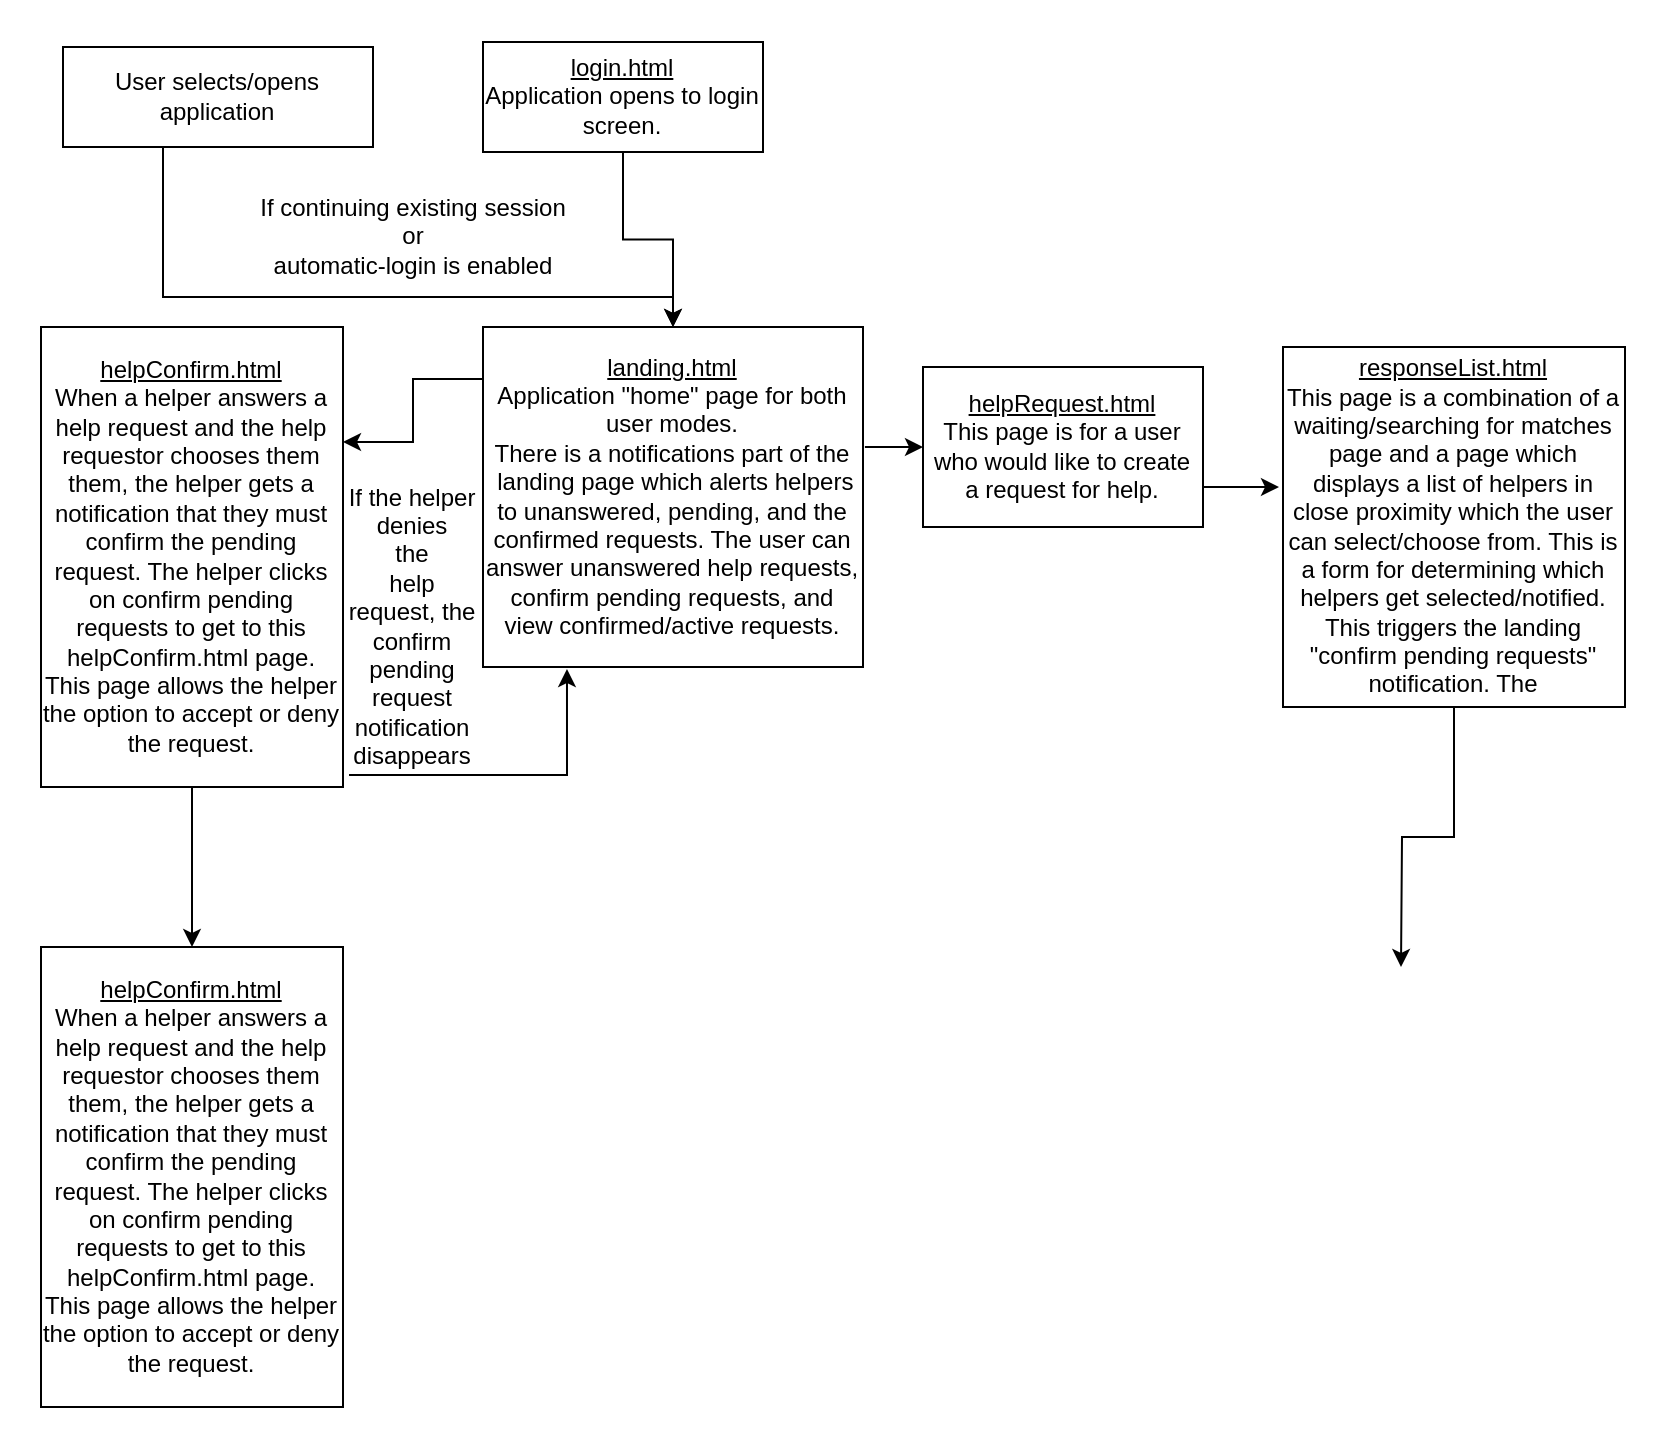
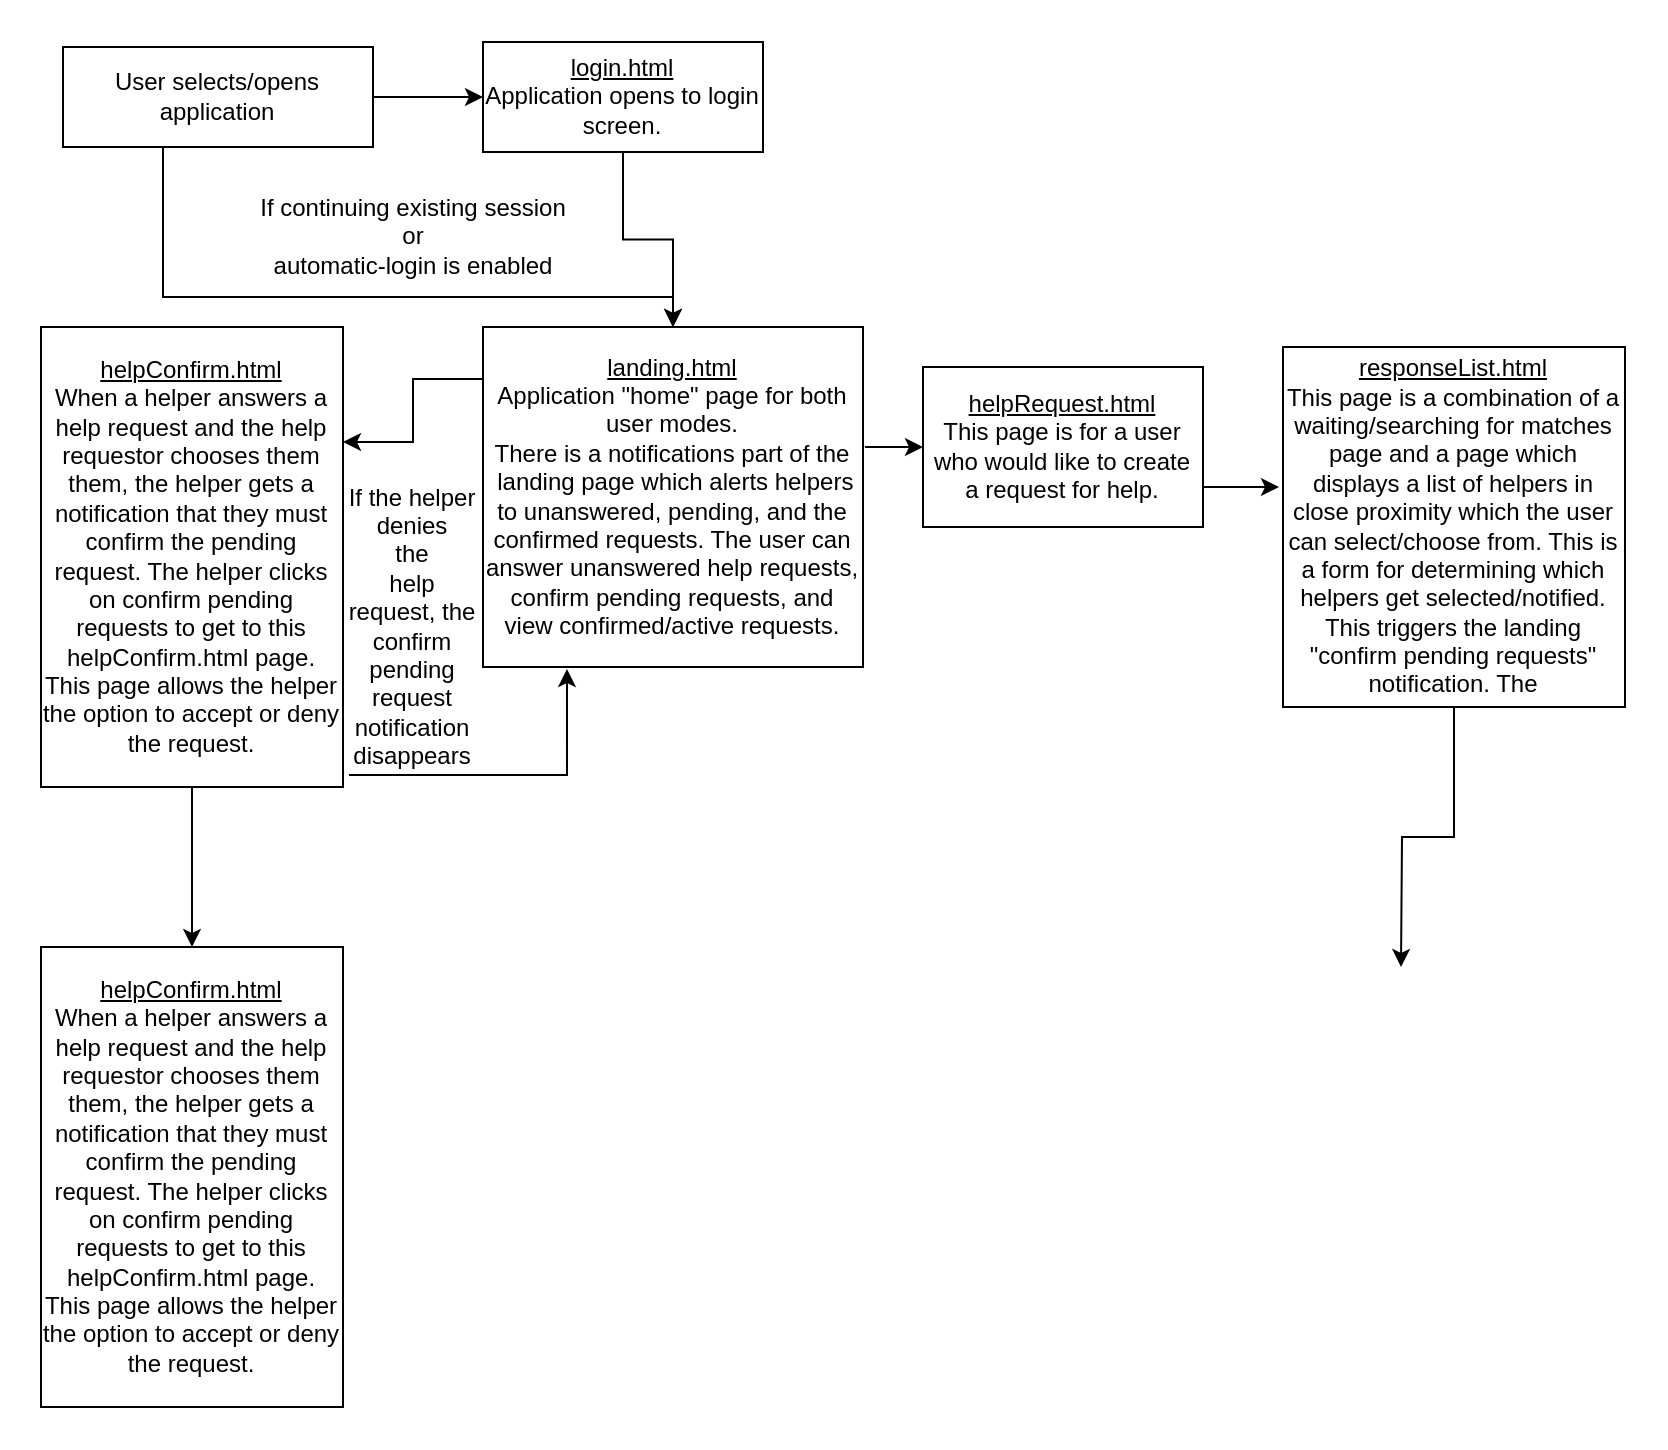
edge "User selects/opens application" -> "login.html Application opens to login screen.": added
